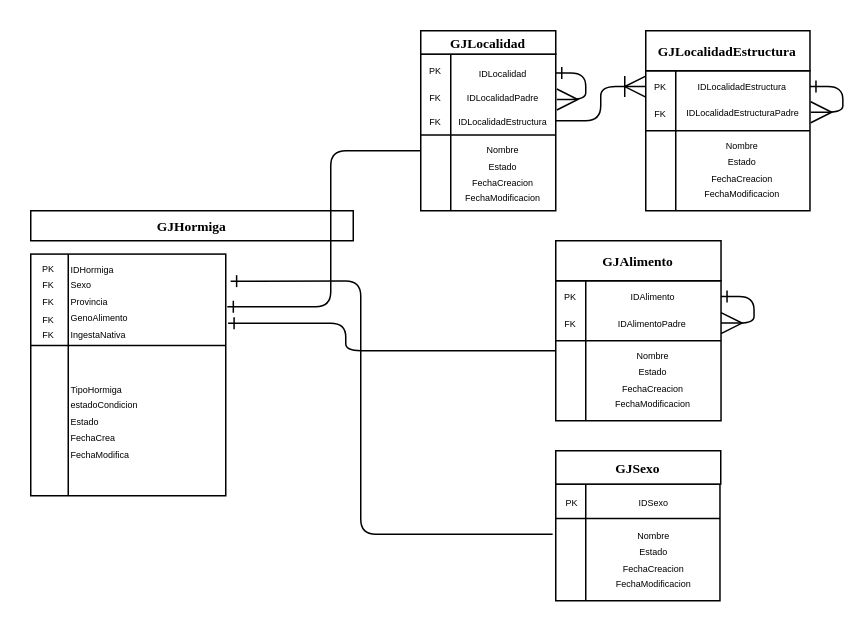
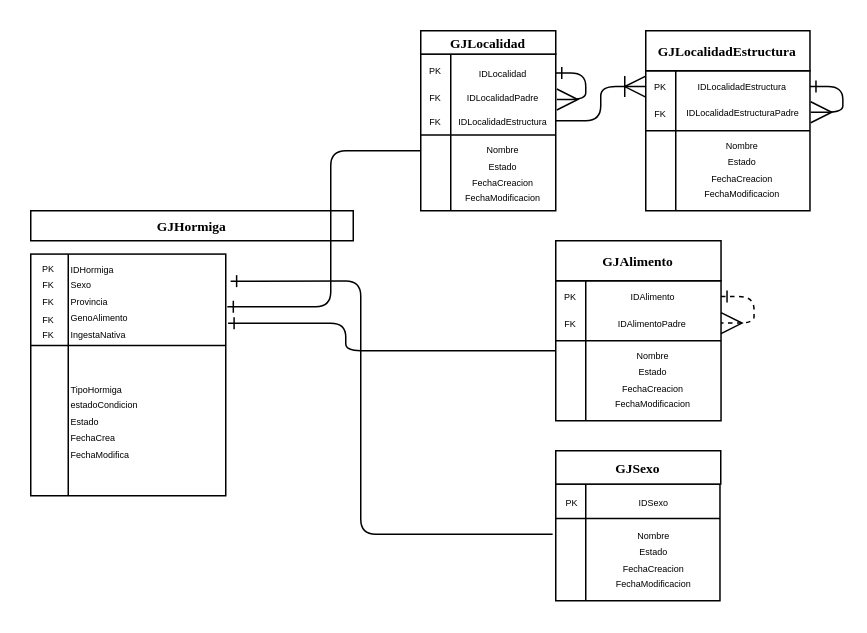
edge "IDAlimento" -- "IDAlimentoPadre": style solid -> dashed
